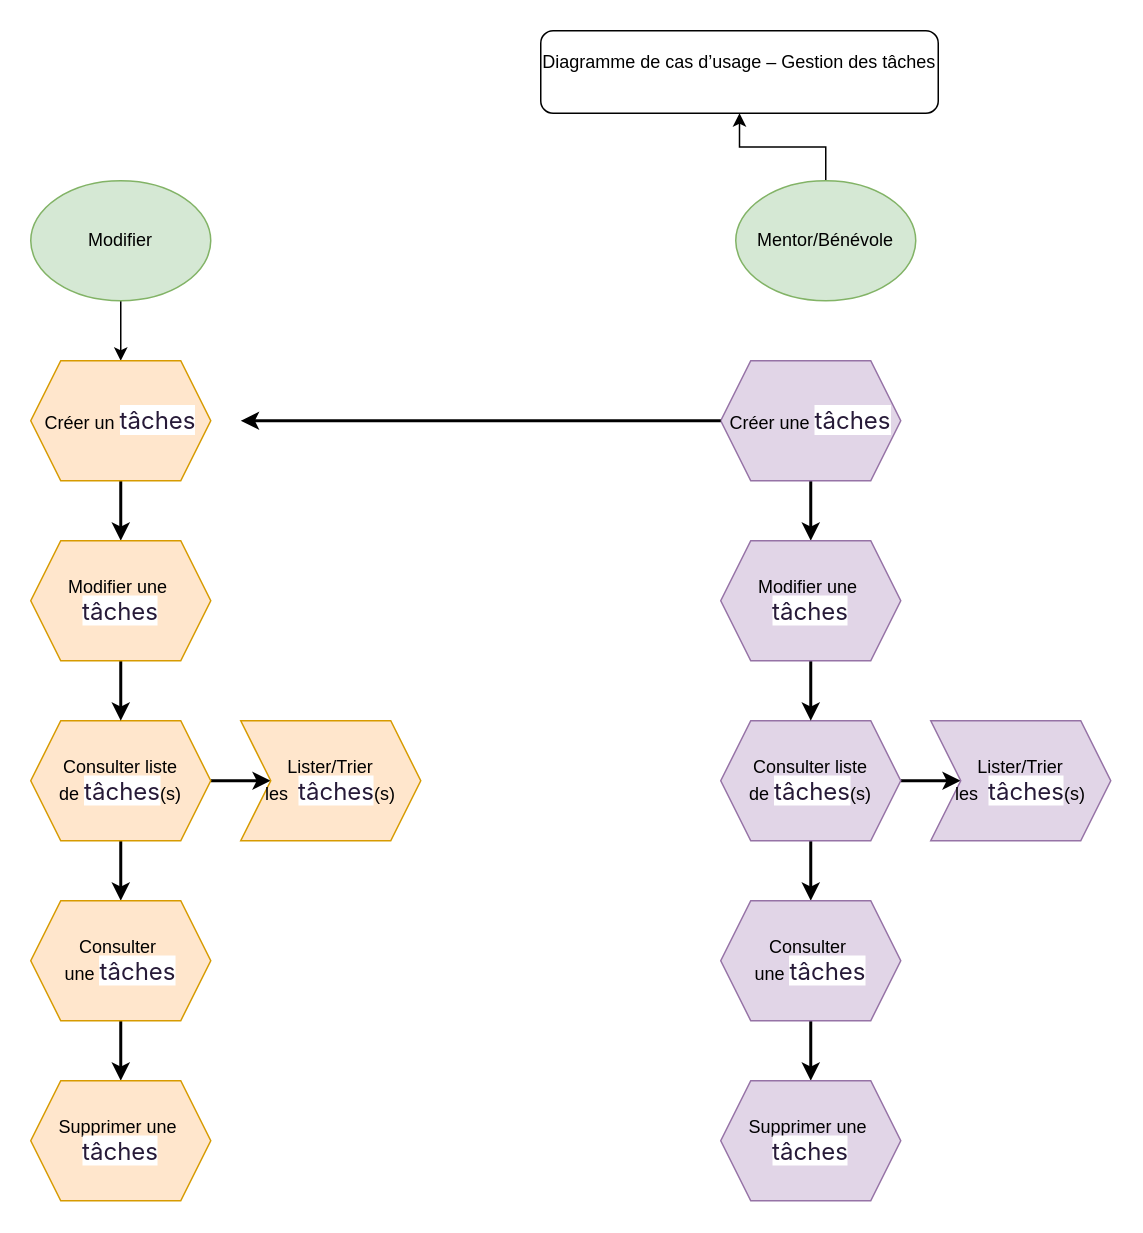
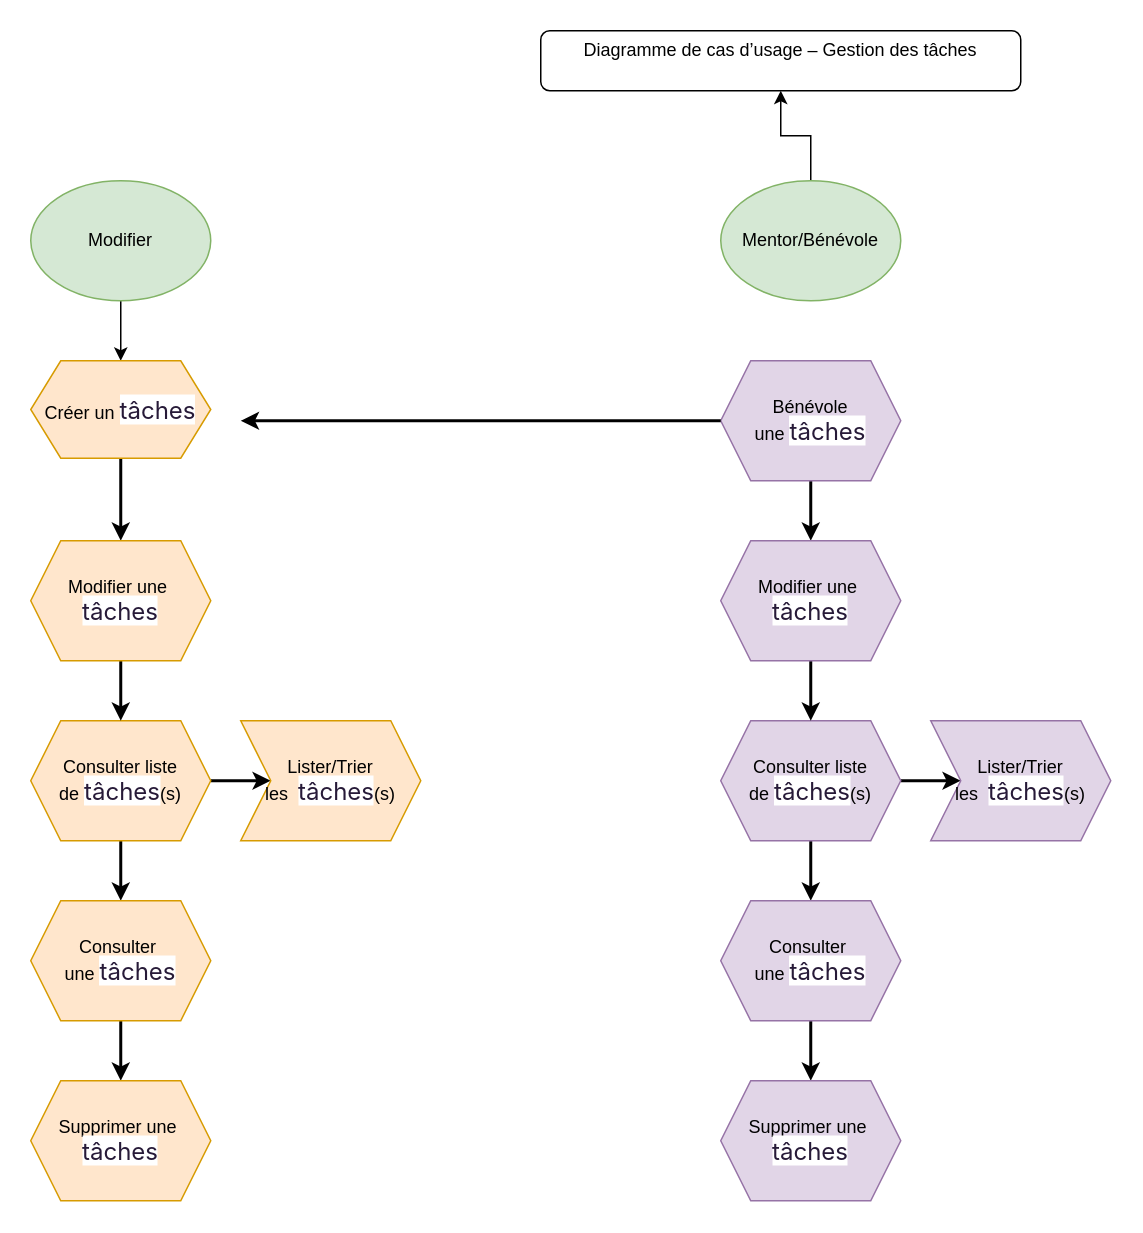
node "Diagramme de cas d’usage – Gestion des tâches": size 398x83 -> 480x60
node "Mentor/Bénévole": moved (826, 241) -> (811, 241)
node "Créer un tâches": size 180x120 -> 180x98
node "Créer une tâches": label "Créer une tâches" -> "Bénévole une tâches"
